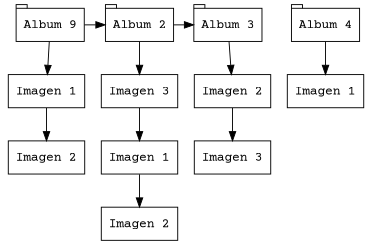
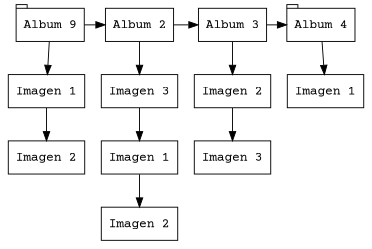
node "Album 2": shape tab -> box
node "Album 3": shape tab -> box
edge "Album 3" -> "Album 4": added
